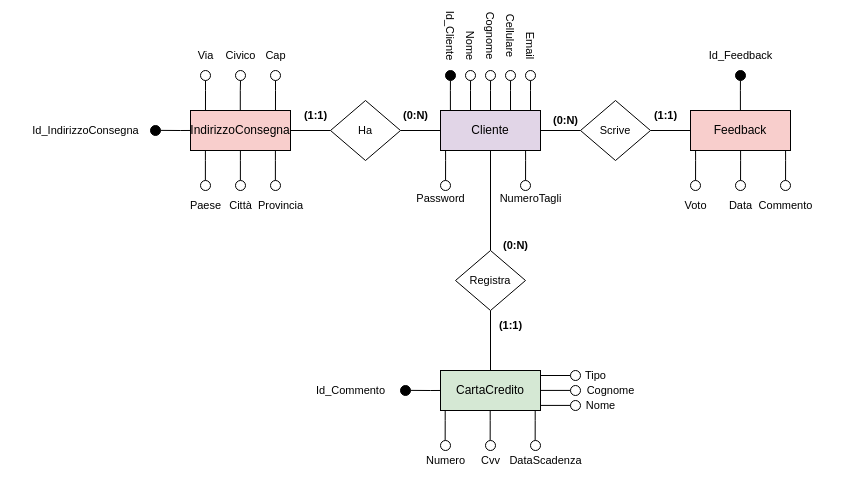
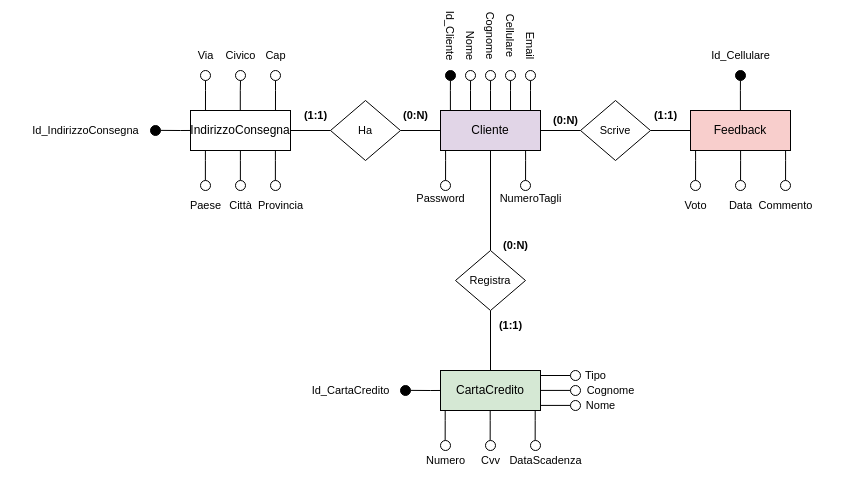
node "Id_Feedback": label "Id_Feedback" -> "Id_Cellulare"
node "IndirizzoConsegna": fillcolor #f8cecc -> #ffffff
node "Id_Commento": label "Id_Commento" -> "Id_CartaCredito"
